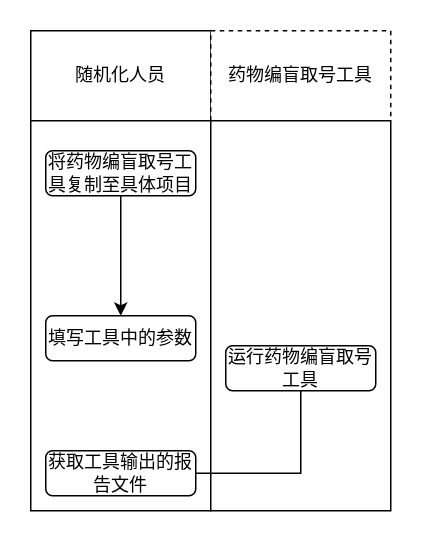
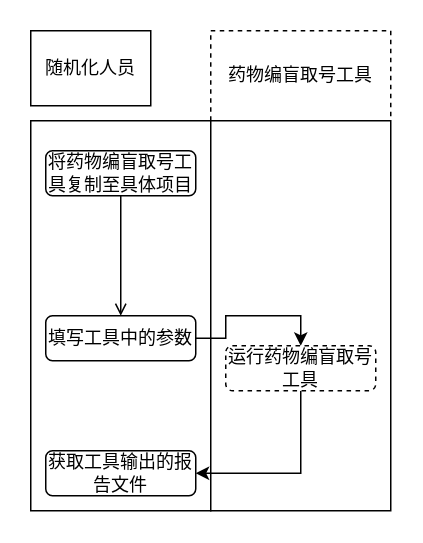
node "随机化人员": size 180x90 -> 120x75
edge "将药物编盲取号工具复制至具体项目" -> "填写工具中的参数": arrowhead classic -> open
edge "填写工具中的参数" -> "运行药物编盲取号工具": added
node "运行药物编盲取号工具": style solid -> dashed
edge "运行药物编盲取号工具" -- "获取工具输出的报告文件": arrowhead none -> classic
